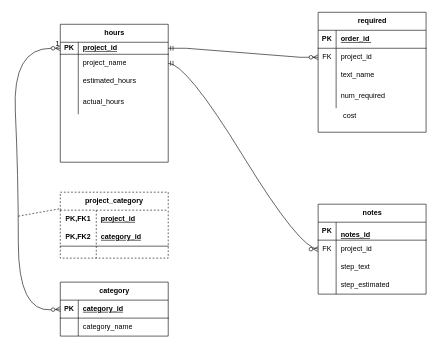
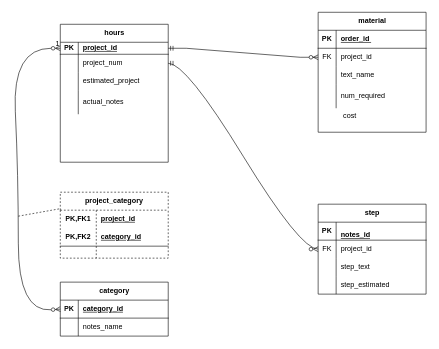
node "required": label "required" -> "material"
node "project_name": label "project_name" -> "project_num"
node "estimated_hours": label "estimated_hours" -> "estimated_project"
node "actual_hours": label "actual_hours" -> "actual_notes"
node "notes": label "notes" -> "step"
node "category_name": label "category_name" -> "notes_name"
